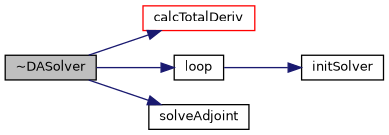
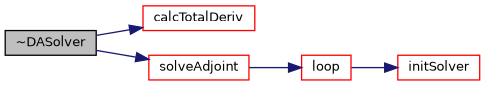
edge "~DASolver" -> "loop": now "solveAdjoint" -> "loop"
node "loop": color black -> red
node "initSolver": color black -> red
node "solveAdjoint": color black -> red
